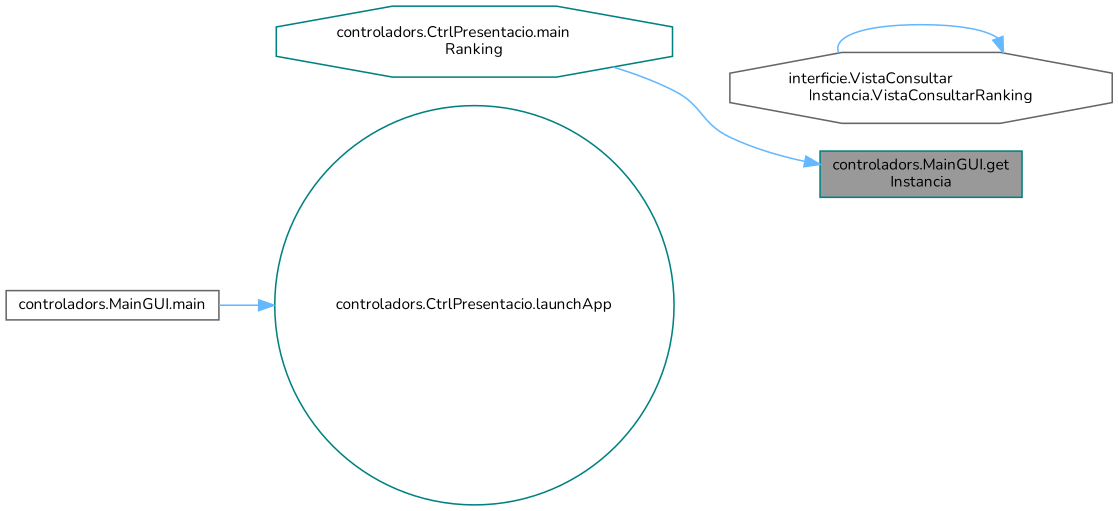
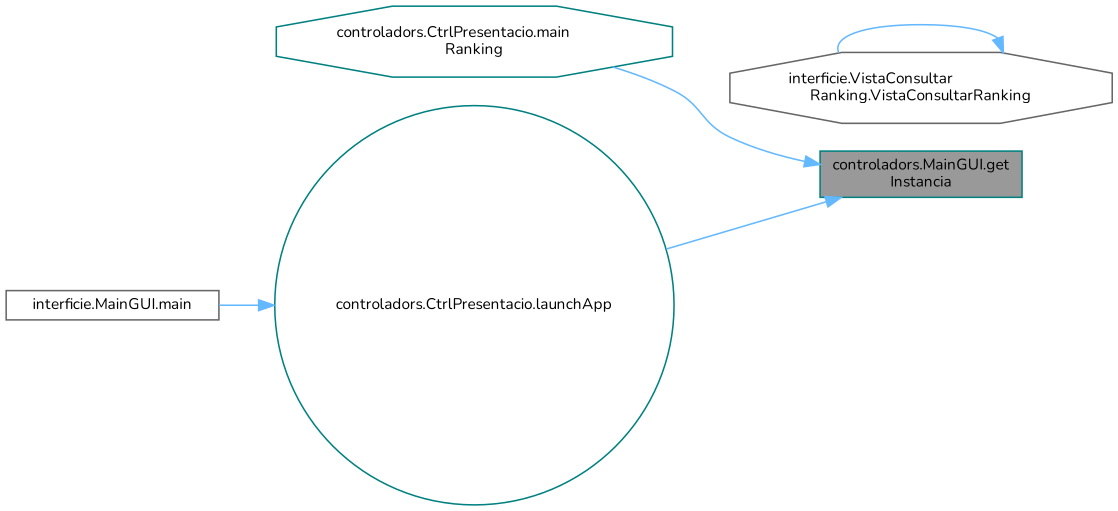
node "interficie.VistaConsultar Instancia.VistaConsultarRanking": label "interficie.VistaConsultar Instancia.VistaConsultarRanking" -> "interficie.VistaConsultar Ranking.VistaConsultarRanking"
edge "controladors.CtrlPresentacio.launchApp" -> "controladors.MainGUI.get Instancia": added
node "controladors.MainGUI.main": label "controladors.MainGUI.main" -> "interficie.MainGUI.main"
